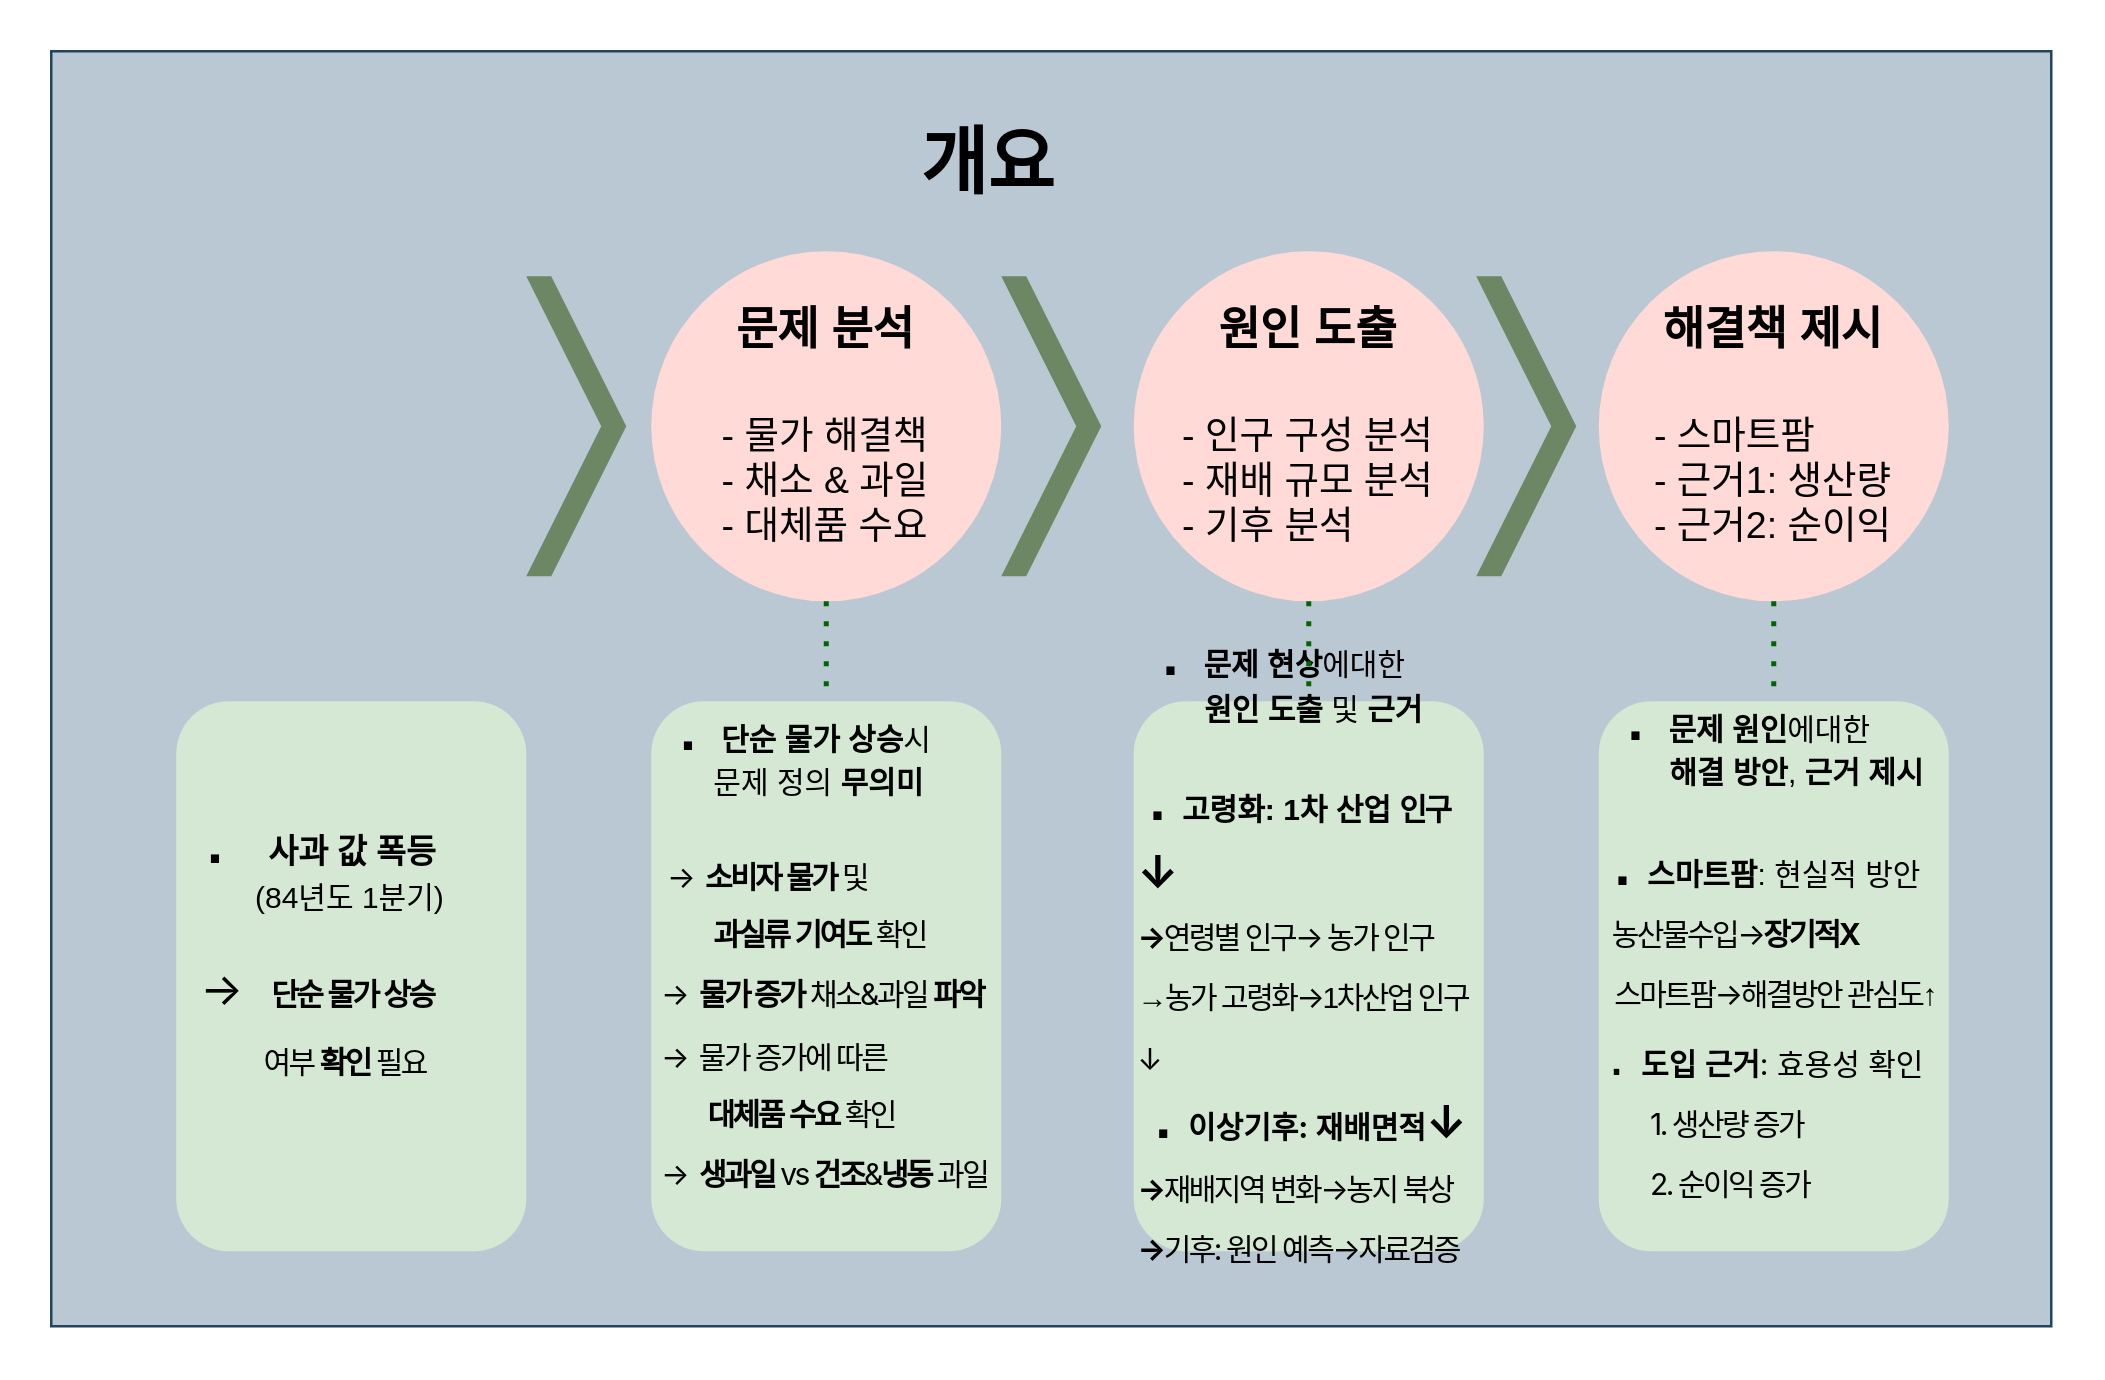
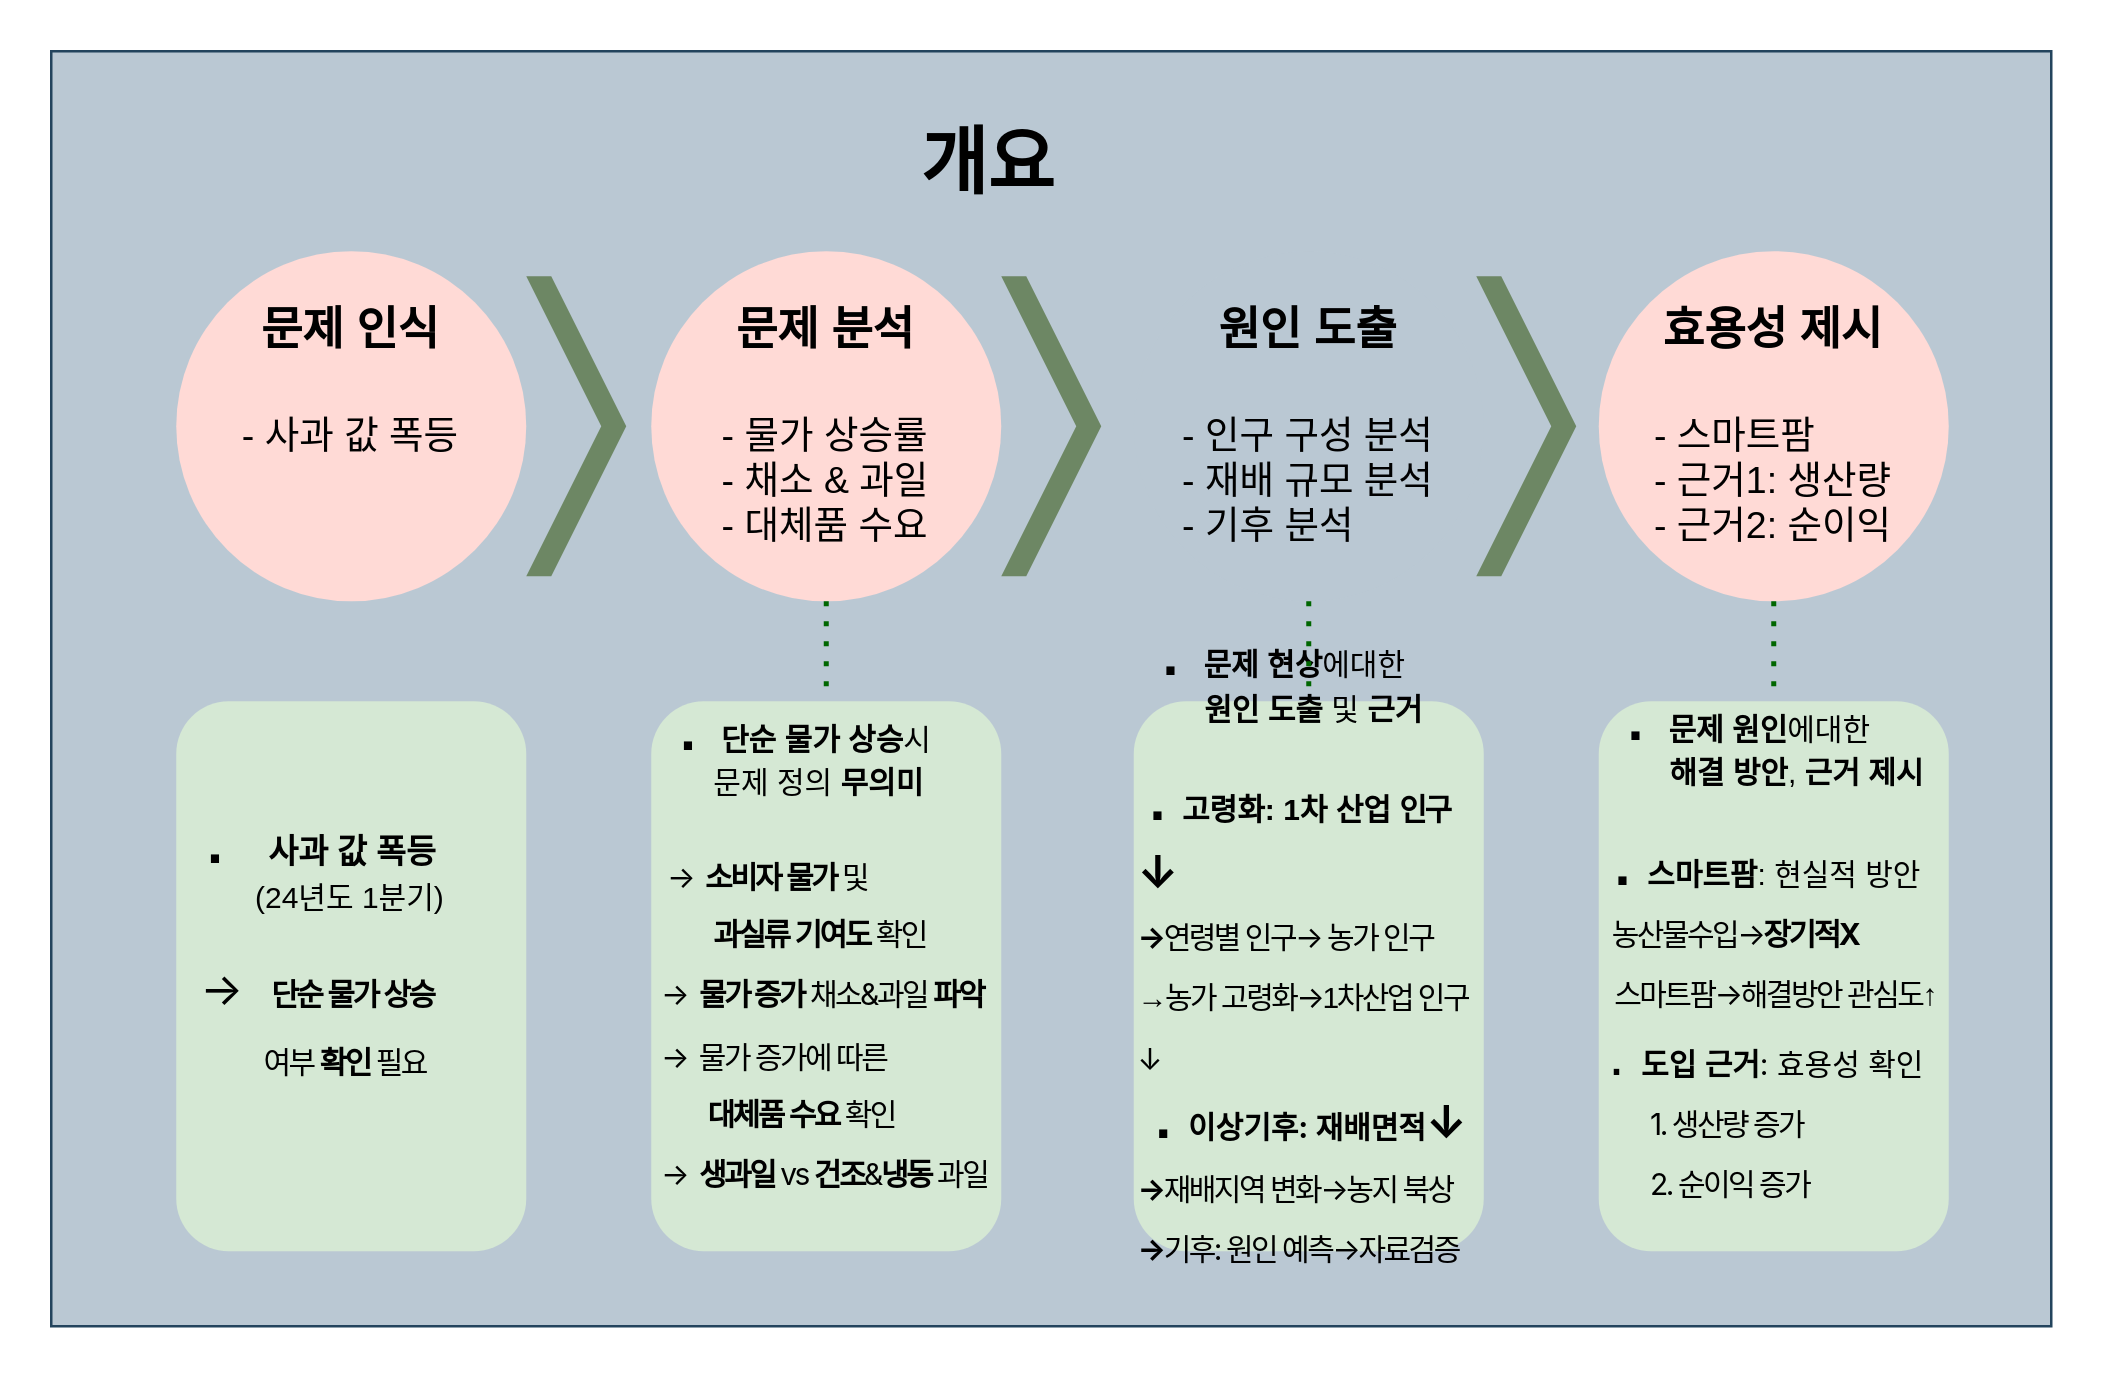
node "문제 인식 - 사과 값 폭등": added
node "문제 분석 - 물가 해결책 - 채소 & 과일 - 대체품 수요": label "문제 분석 - 물가 해결책 - 채소 & 과일 - 대체품 수요" -> "문제 분석 - 물가 상승률 - 채소 & 과일 - 대체품 수요"
node "원인 도출 - 인구 구성 분석 - 재배 규모 분석 - 기후 분석": fillcolor #ffdad6 -> #bac8d3
node "해결책 제시 - 스마트팜 - 근거1: 생산량 - 근거2: 순이익": label "해결책 제시 - 스마트팜 - 근거1: 생산량 - 근거2: 순이익" -> "효용성 제시 - 스마트팜 - 근거1: 생산량 - 근거2: 순이익"
node ". 사과 값 폭등 (84년도 1분기) → 단순 물가 상승 여부 확인 필요": label ". 사과 값 폭등 (84년도 1분기) → 단순 물가 상승 여부 확인 필요" -> ". 사과 값 폭등 (24년도 1분기) → 단순 물가 상승 여부 확인 필요"
